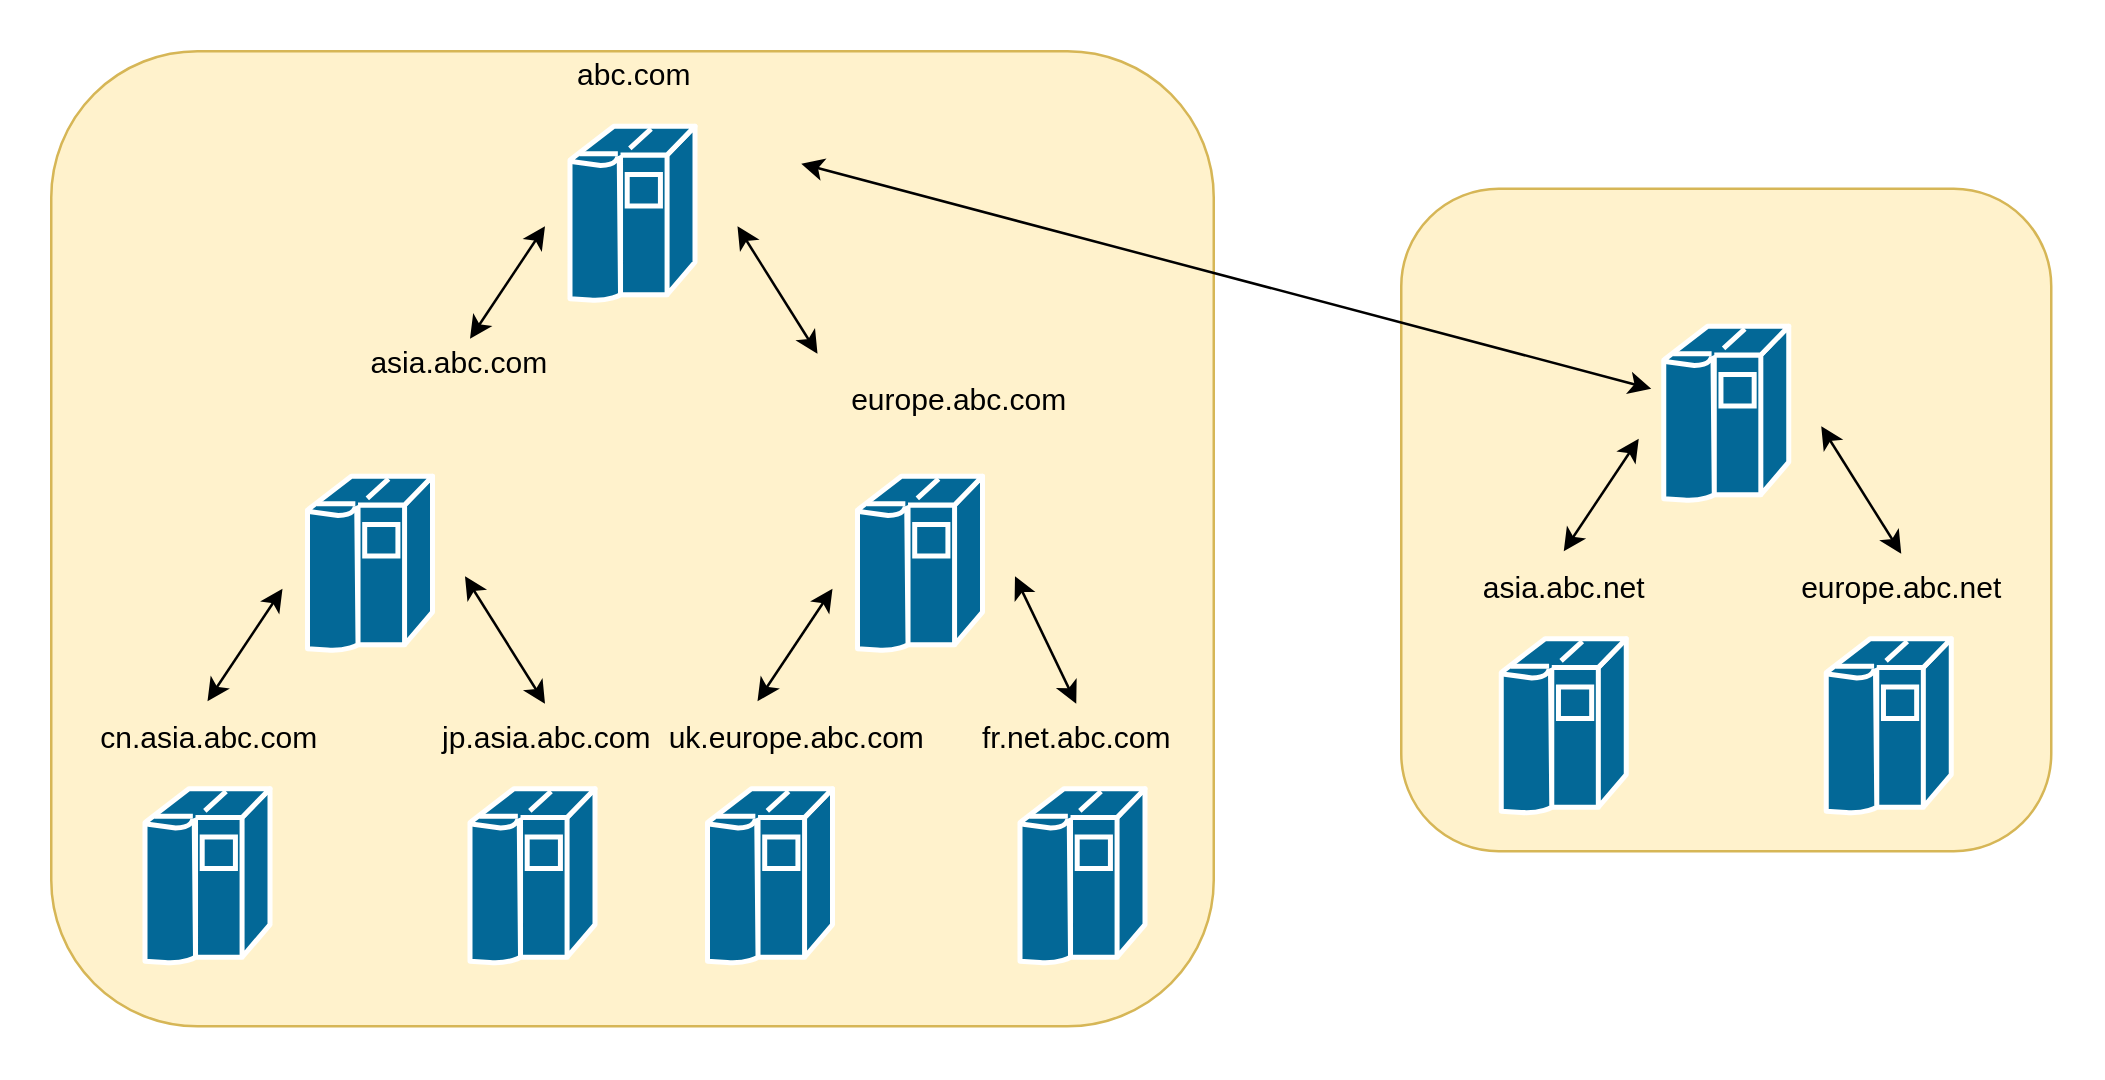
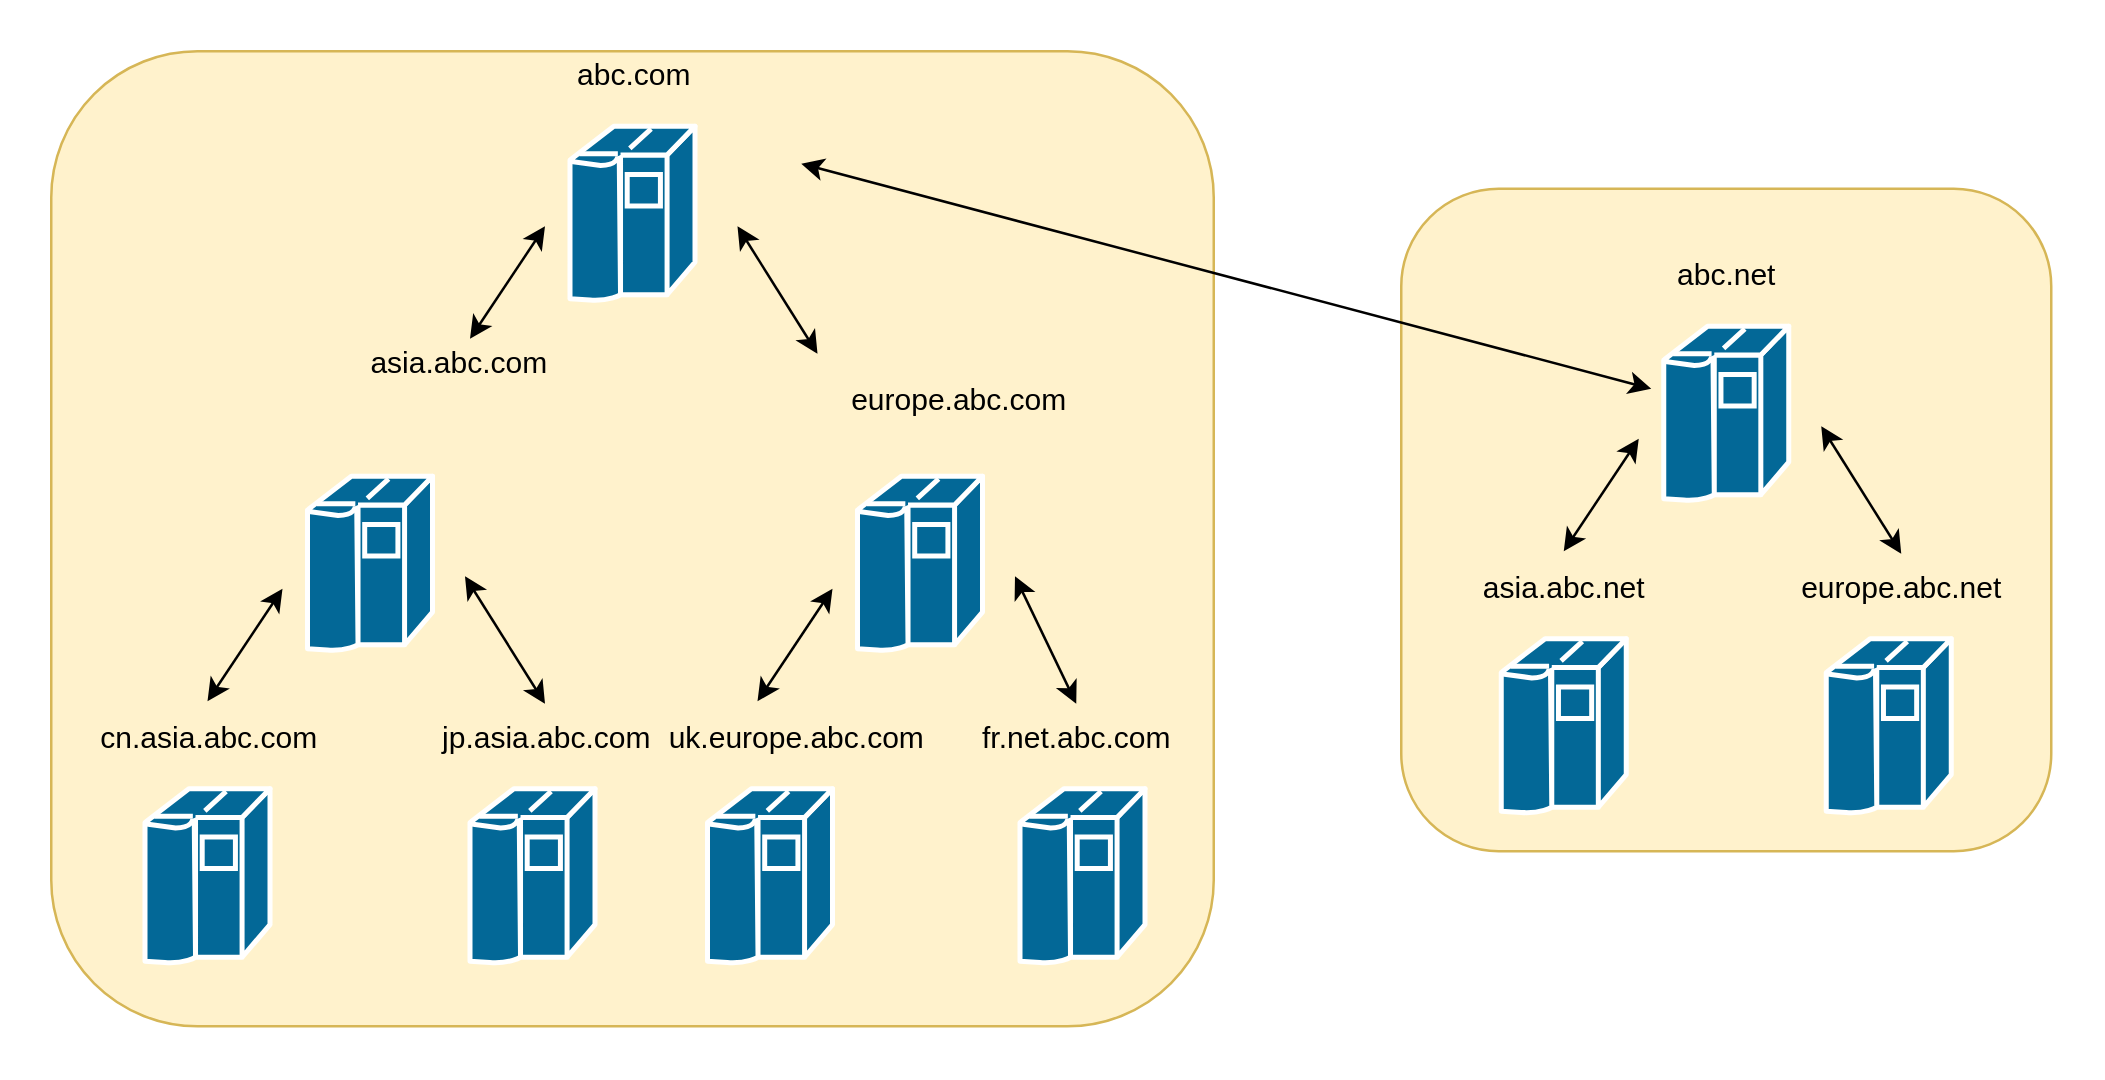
node "abc.net": added
